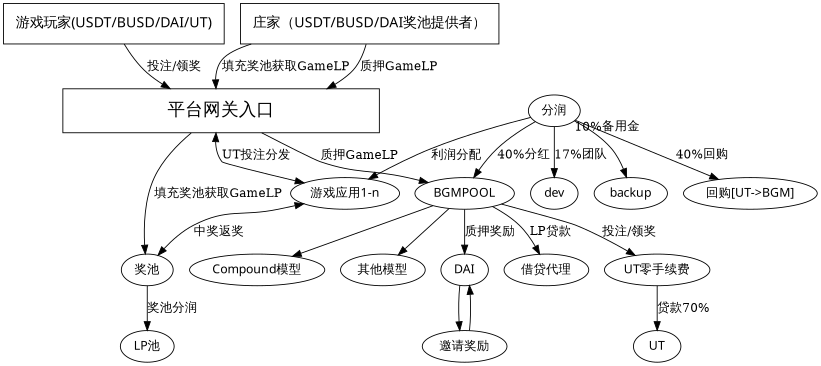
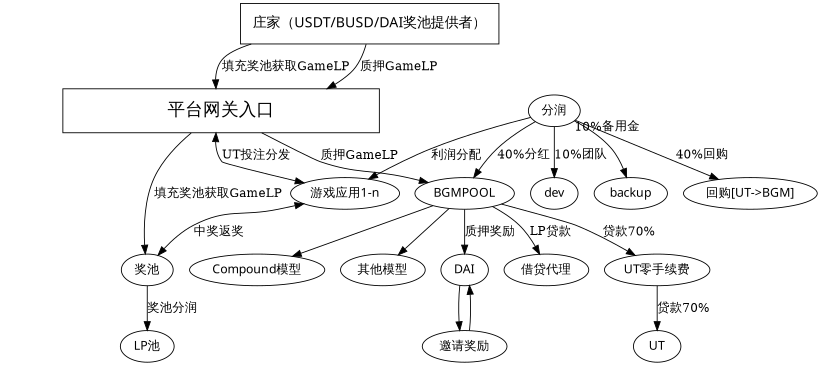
node "游戏玩家(USDT/BUSD/DAI/UT)": removed
edge "分润" -> "dev": label "17%团队" -> "10%团队"
edge "BGMPOOL" -> "UT零手续费": label "投注/领奖" -> "贷款70%"
